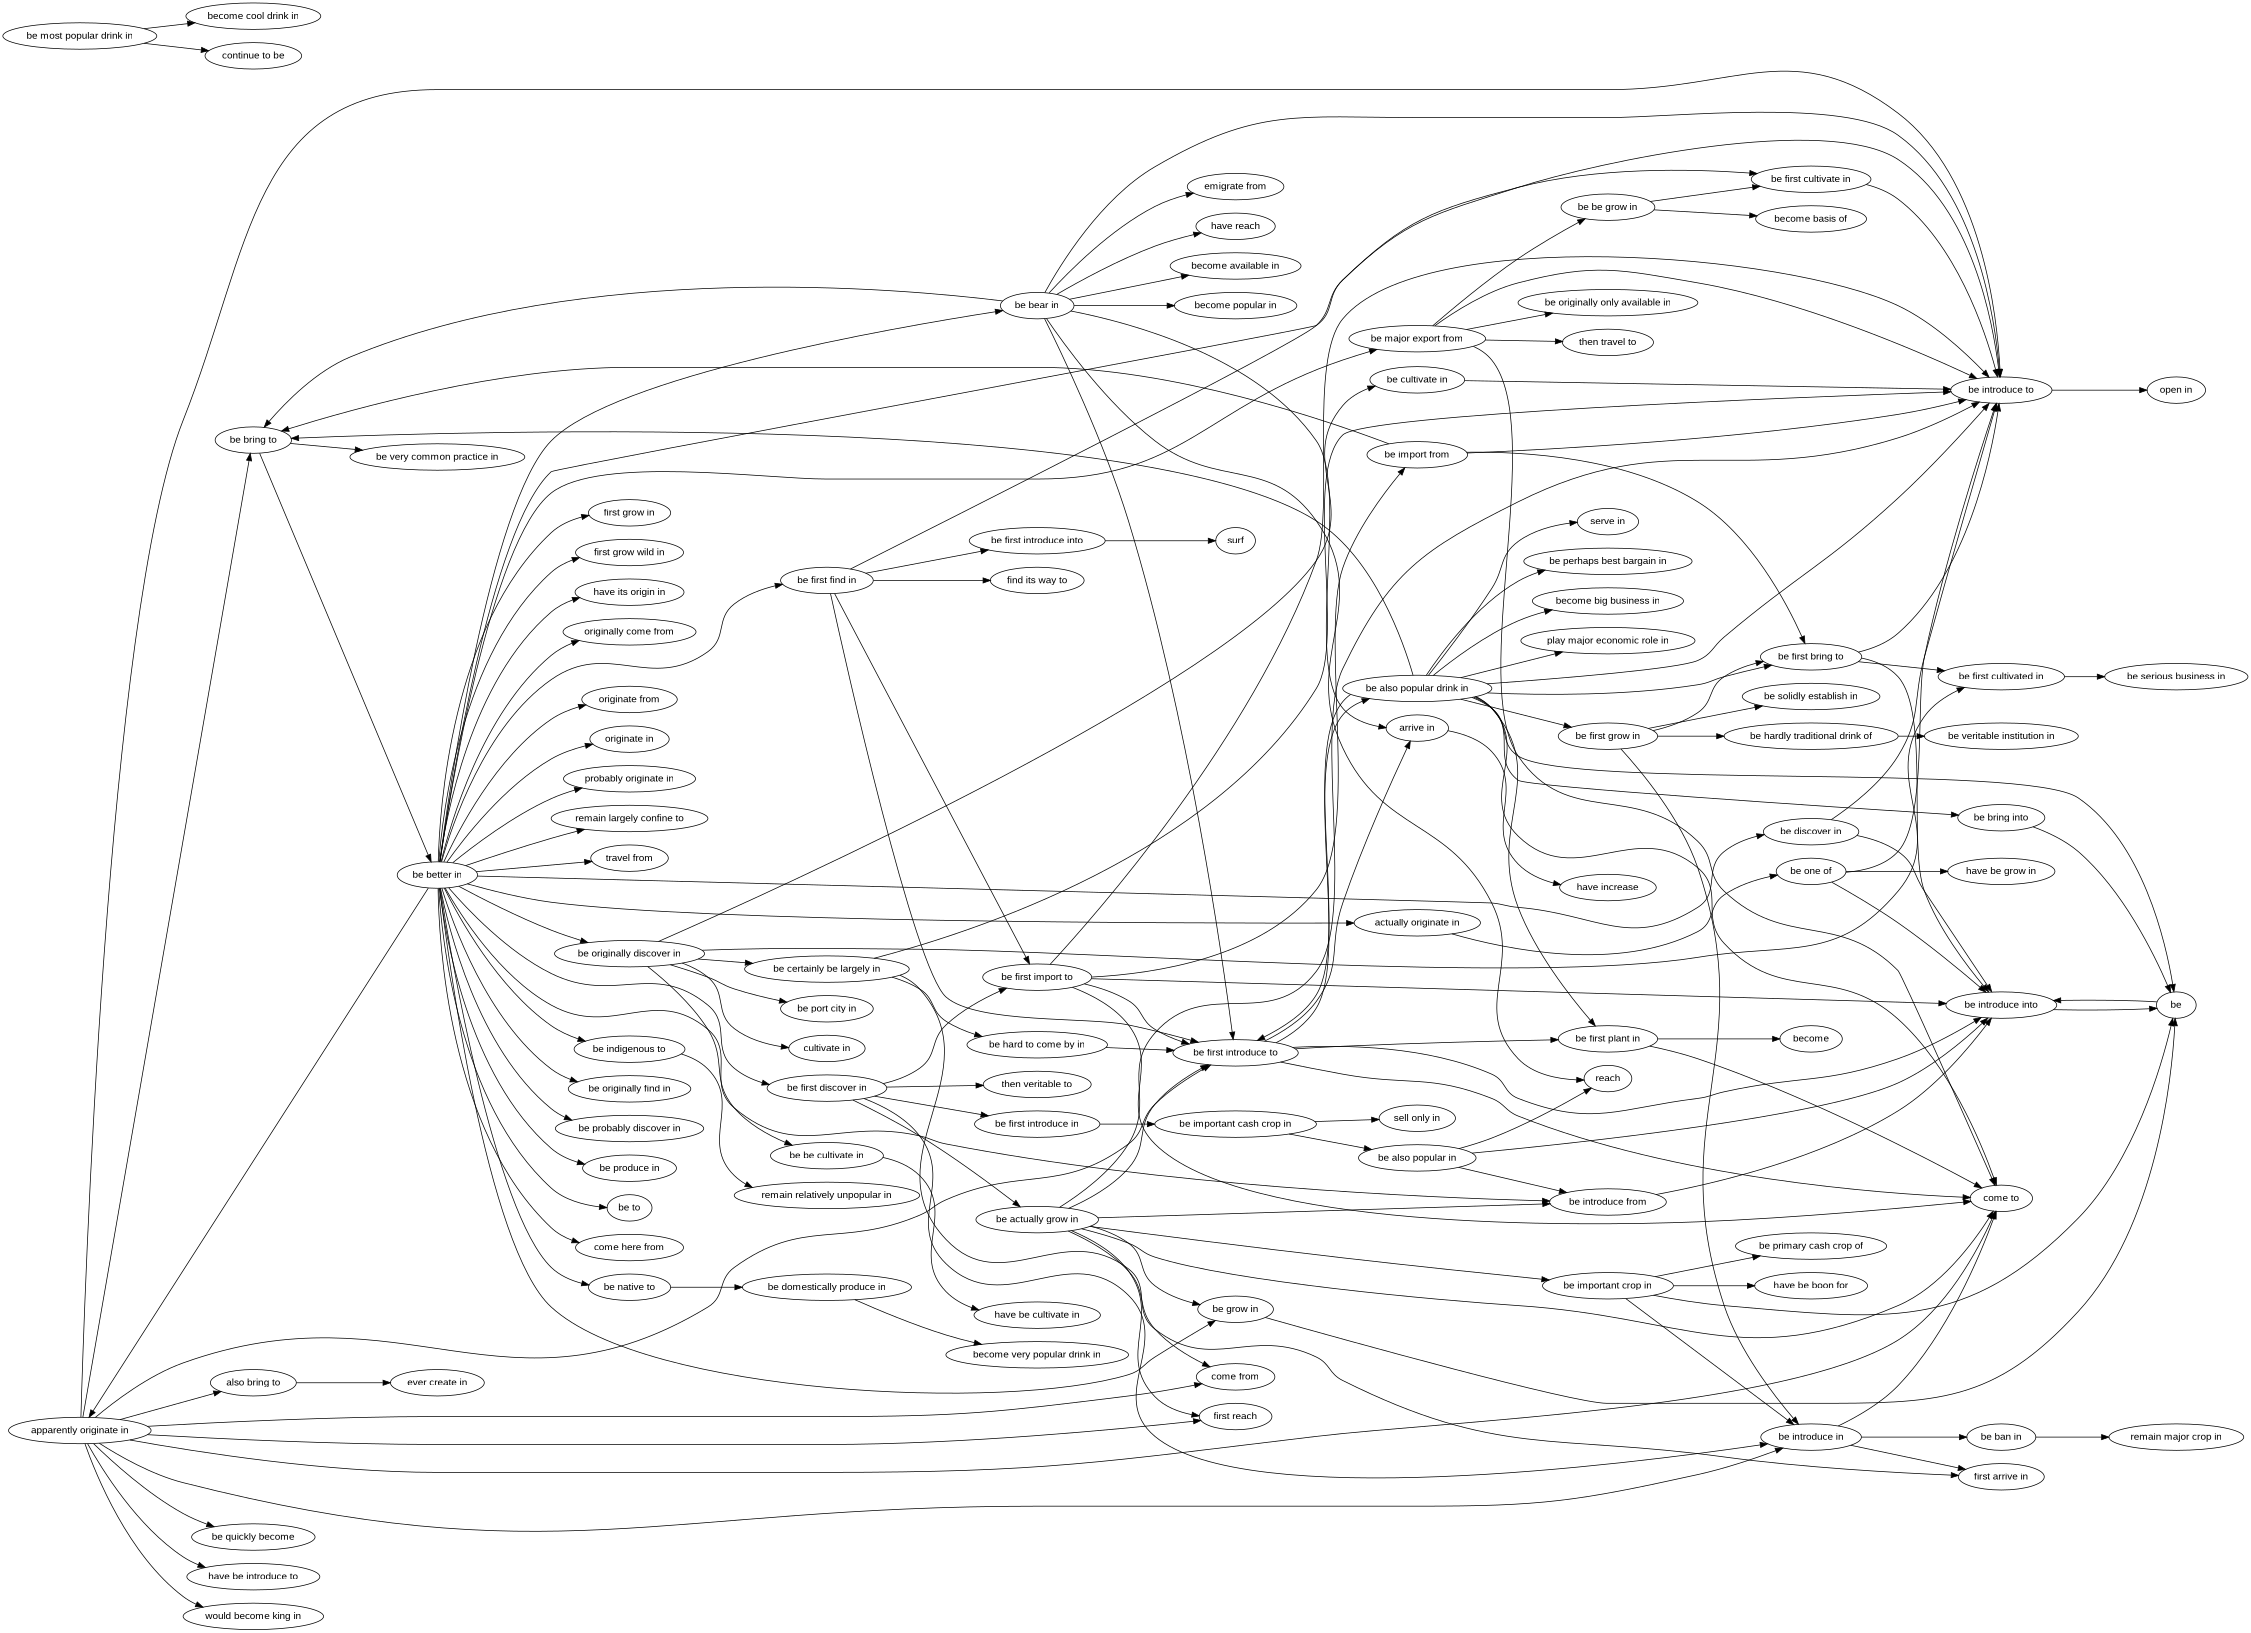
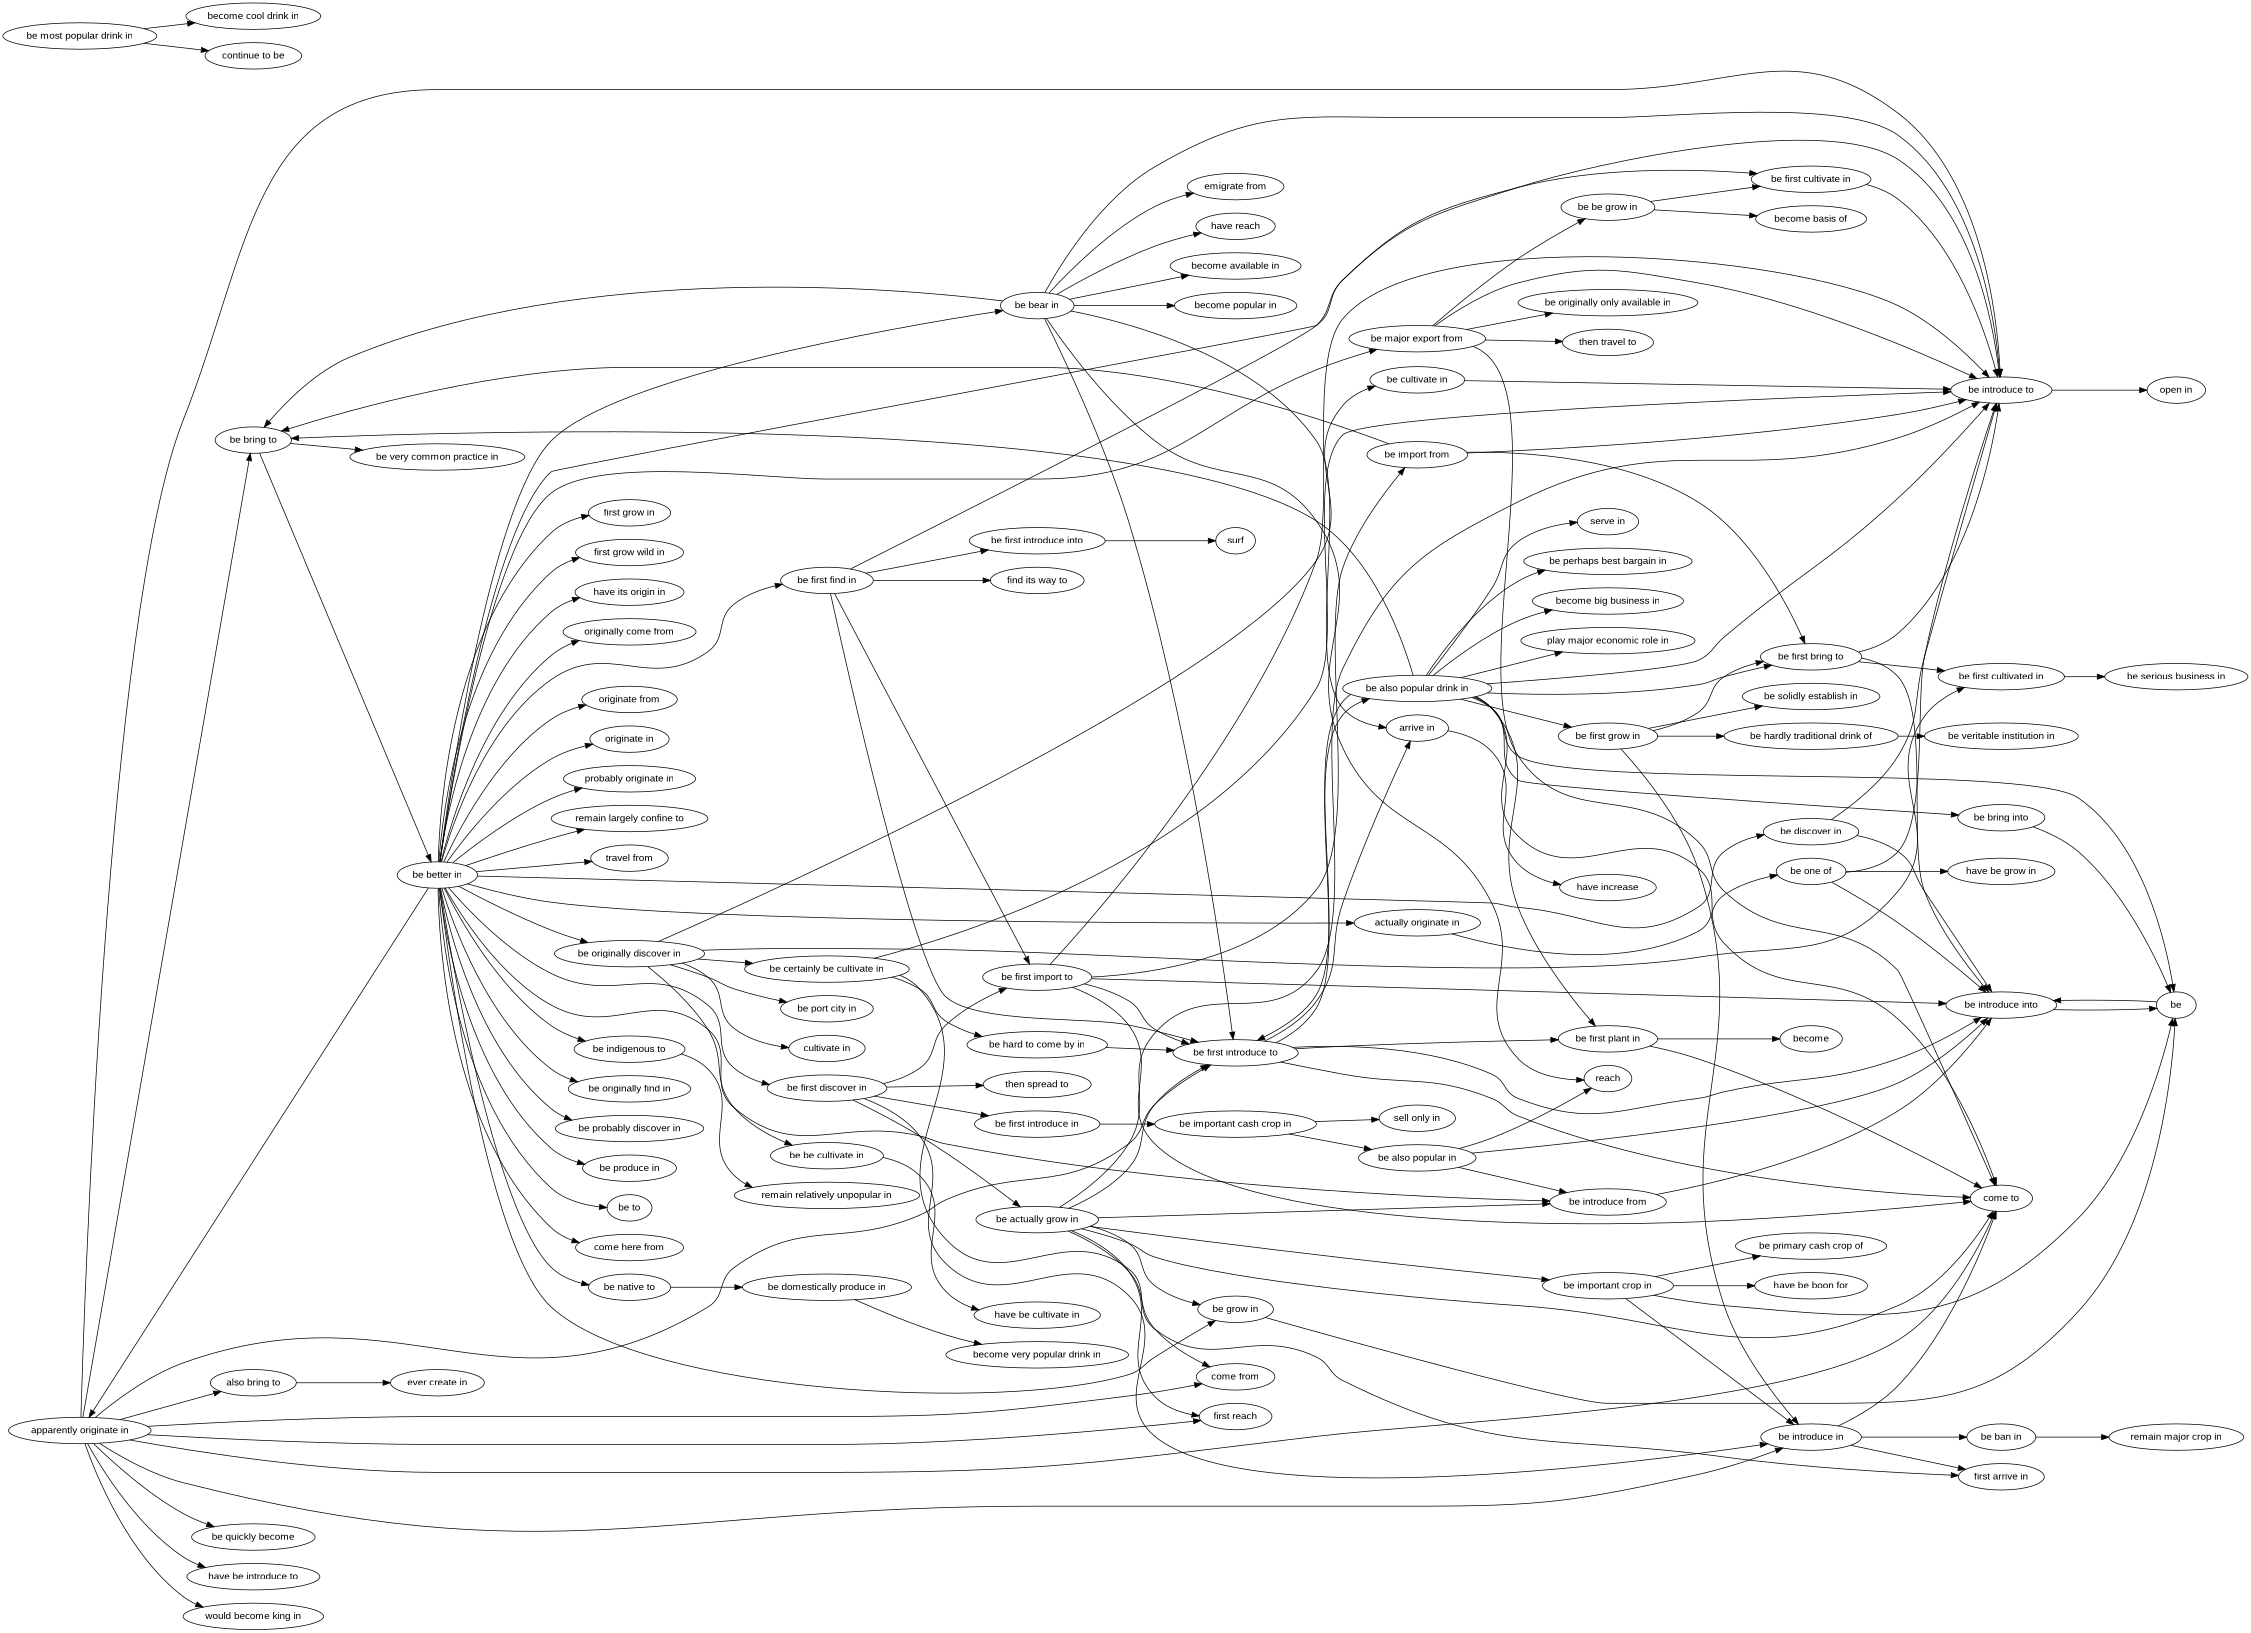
node "be certainly be largely in": label "be certainly be largely in" -> "be certainly be cultivate in"
node "then veritable to": label "then veritable to" -> "then spread to"
